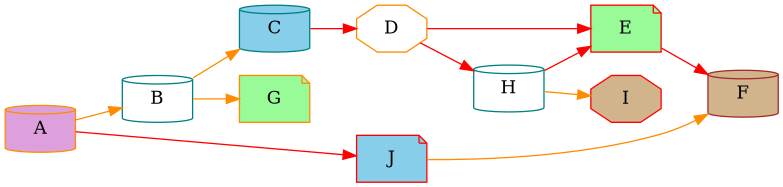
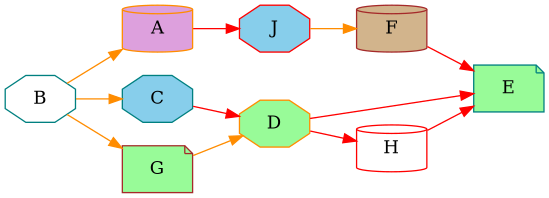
node "C": shape cylinder -> octagon
node "D": fillcolor white -> palegreen
node "E": color red -> teal
edge "E" -> "F": reversed
node "H": color teal -> red
node "B": shape cylinder -> octagon
node "G": color darkorange -> brown
node "I": removed
edge "A" -> "B": reversed
edge "G" -> "D": added
node "J": shape note -> octagon
